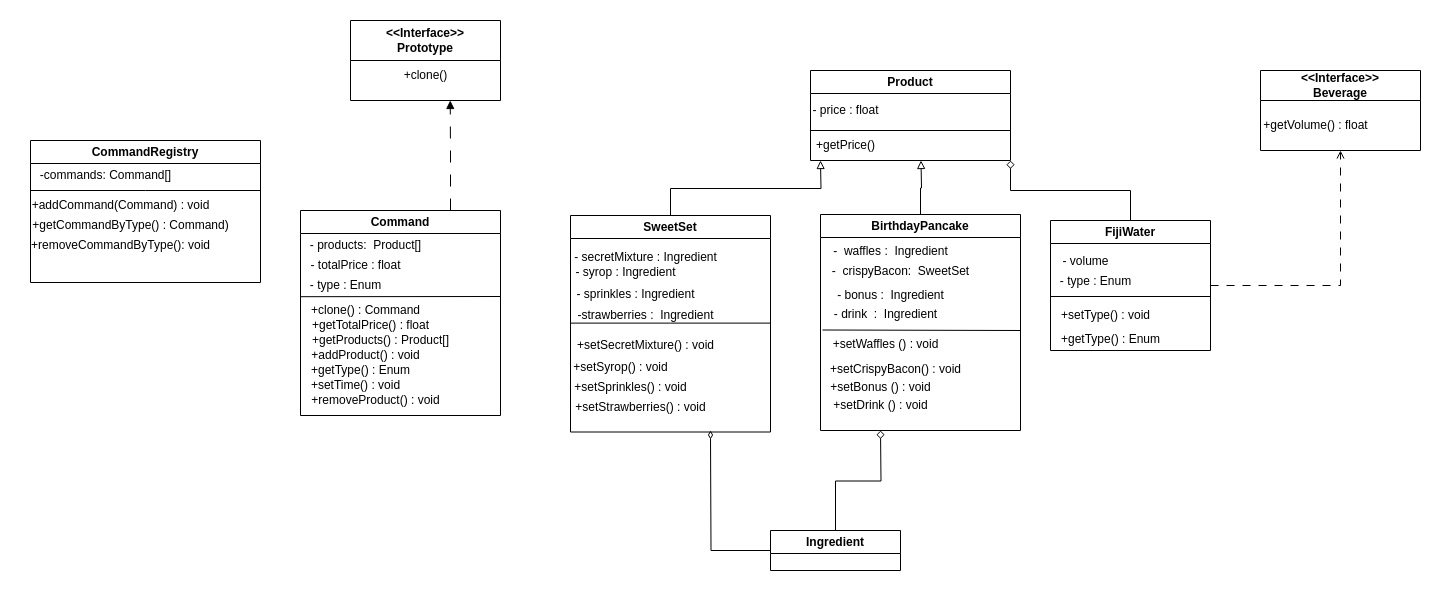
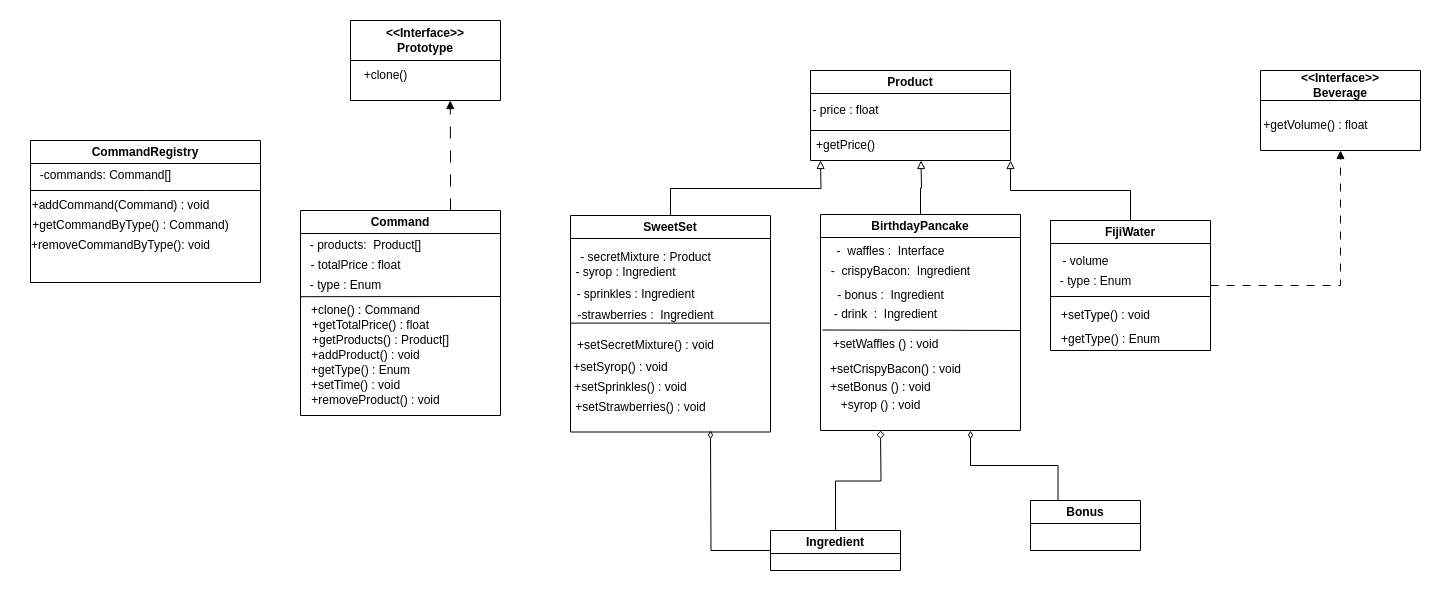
node "+clone()": moved (426, 76) -> (386, 76)
edge "FijiWater" -> "<<Interface>> Beverage": arrowhead open -> block
edge "FijiWater" -> "Product": arrowhead diamond -> block
node "- waffles : Ingredient": label "- waffles : Ingredient" -> "- waffles : Interface"
node "- secretMixture : Ingredient": label "- secretMixture : Ingredient" -> "- secretMixture : Product"
node "- crispyBacon: SweetSet": label "- crispyBacon: SweetSet" -> "- crispyBacon: Ingredient"
node "+setDrink () : void": label "+setDrink () : void" -> "+syrop () : void"
edge "Bonus" -> "BirthdayPancake": added
node "Bonus": added
